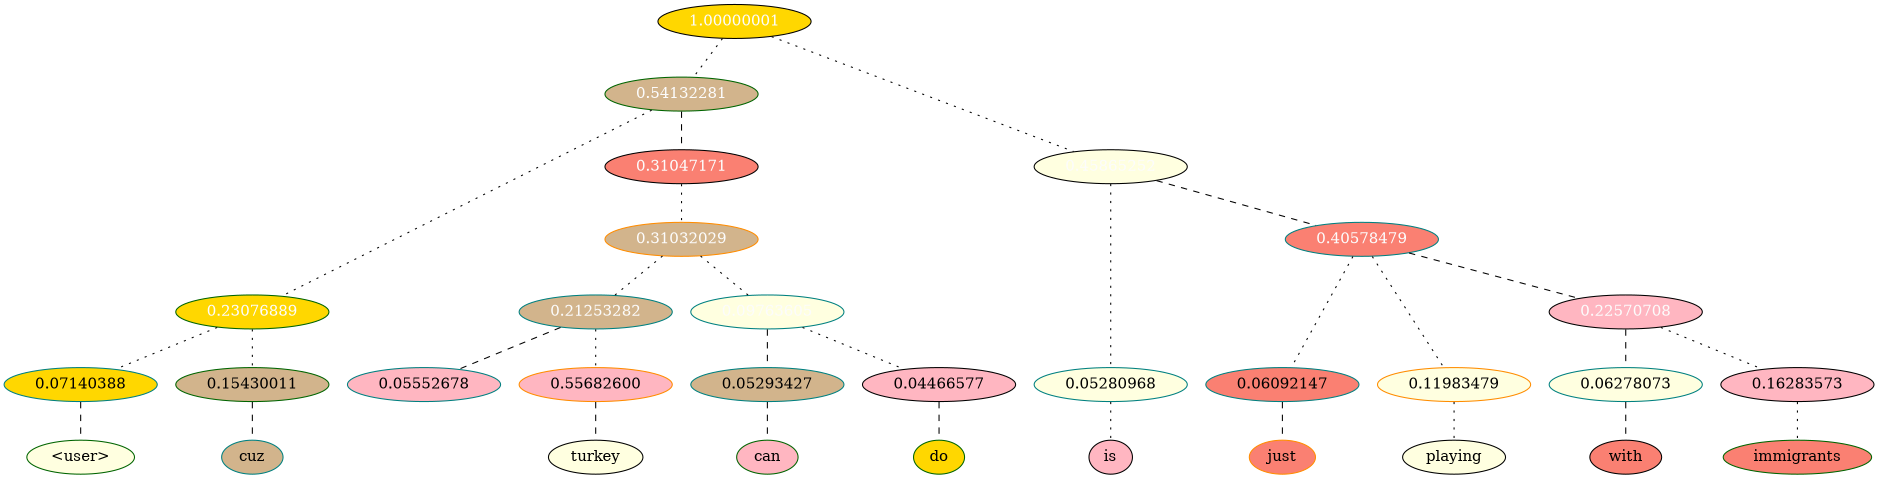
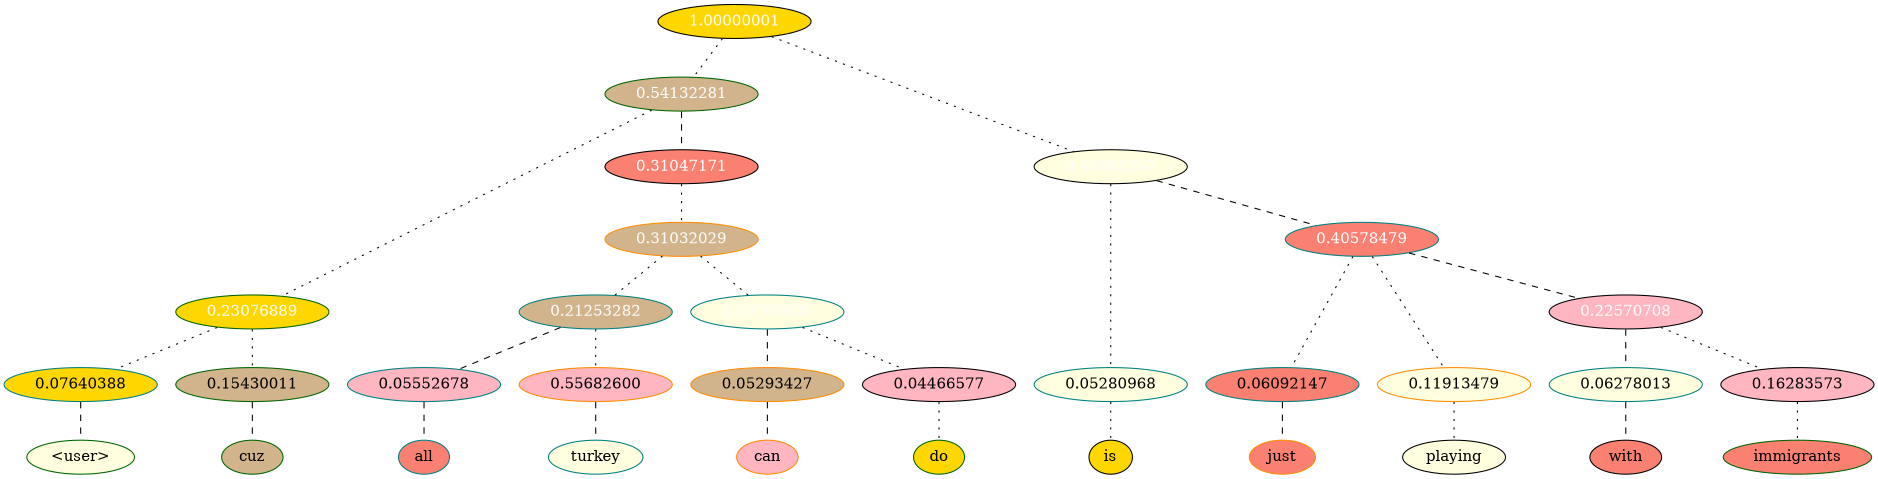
node "0.07140388": label "0.07140388" -> "0.07640388"
node "0.05293427": color teal -> darkorange
node "0.11983479": label "0.11983479" -> "0.11913479"
node "0.06278073": label "0.06278073" -> "0.06278013"
edge "0.04466577" -- "do": style dashed -> dotted
node "cuz": color teal -> darkgreen
node "all": added
node "turkey": color black -> teal
node "can": color darkgreen -> darkorange
node "is": fillcolor lightpink -> gold
